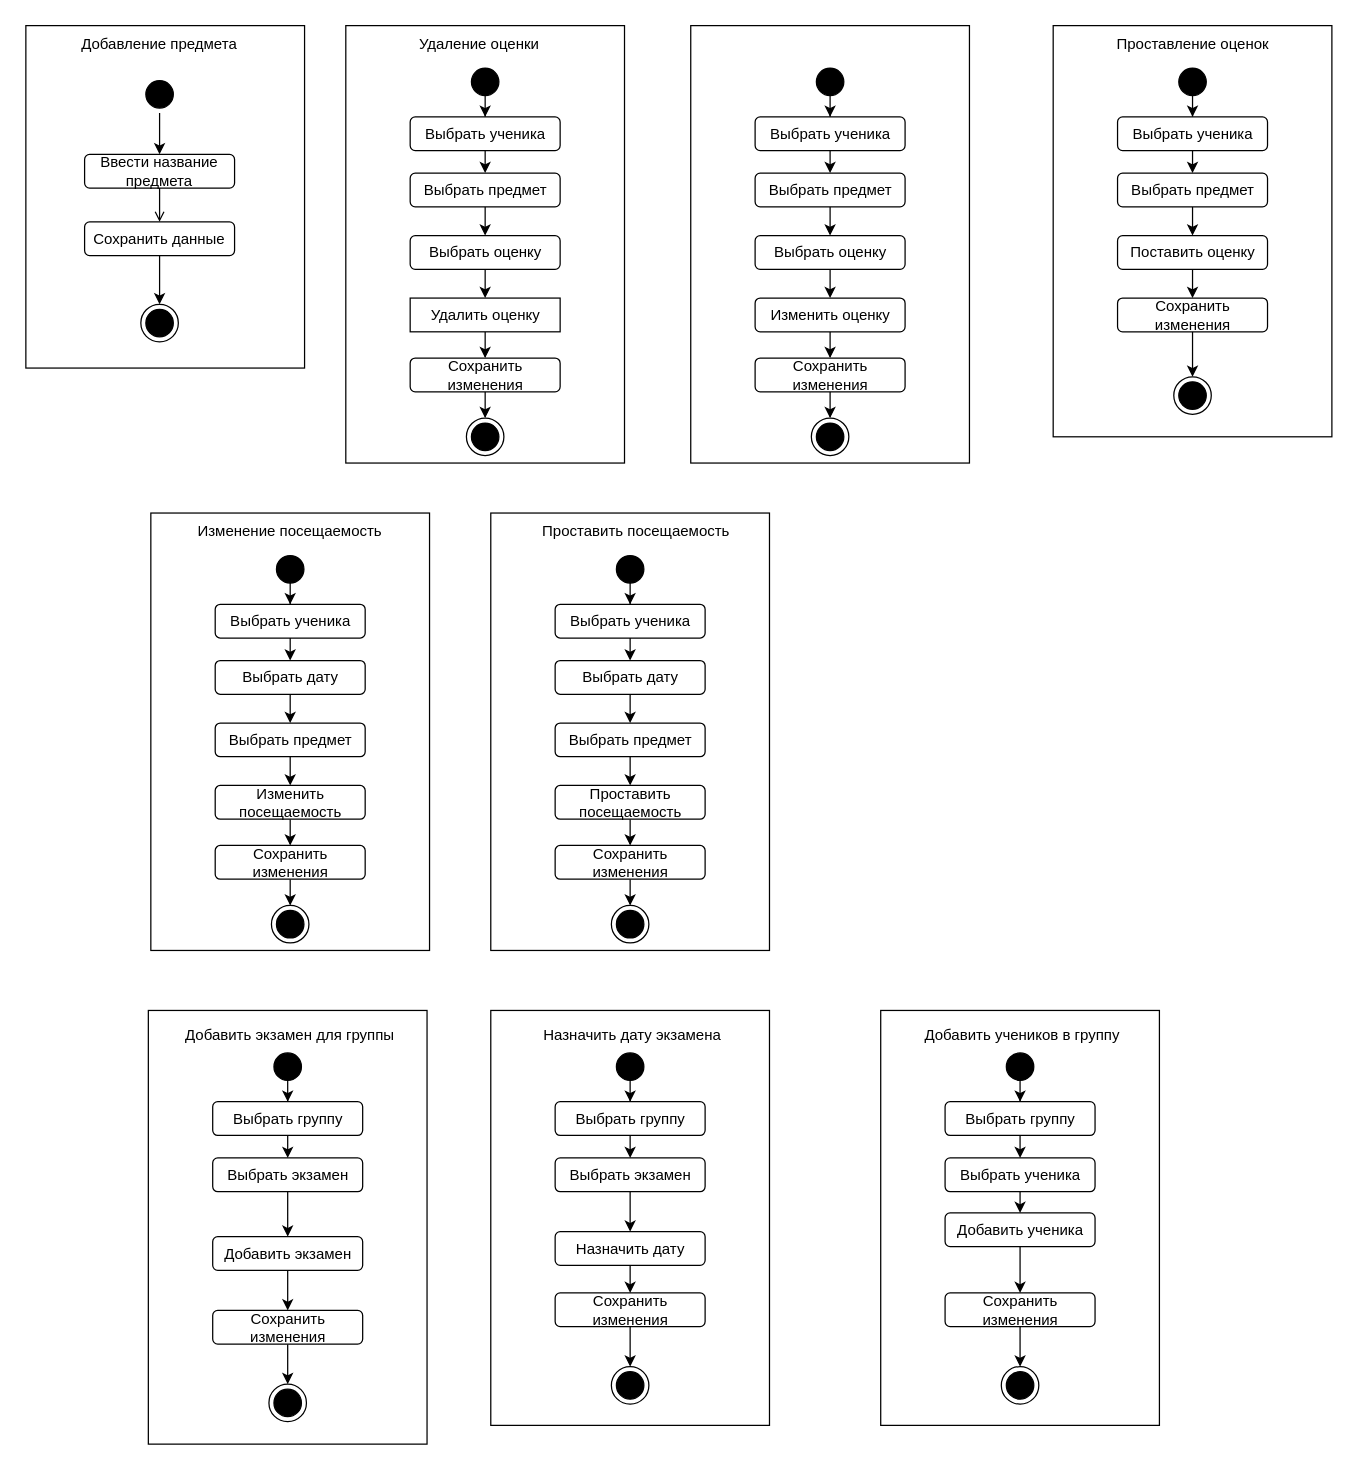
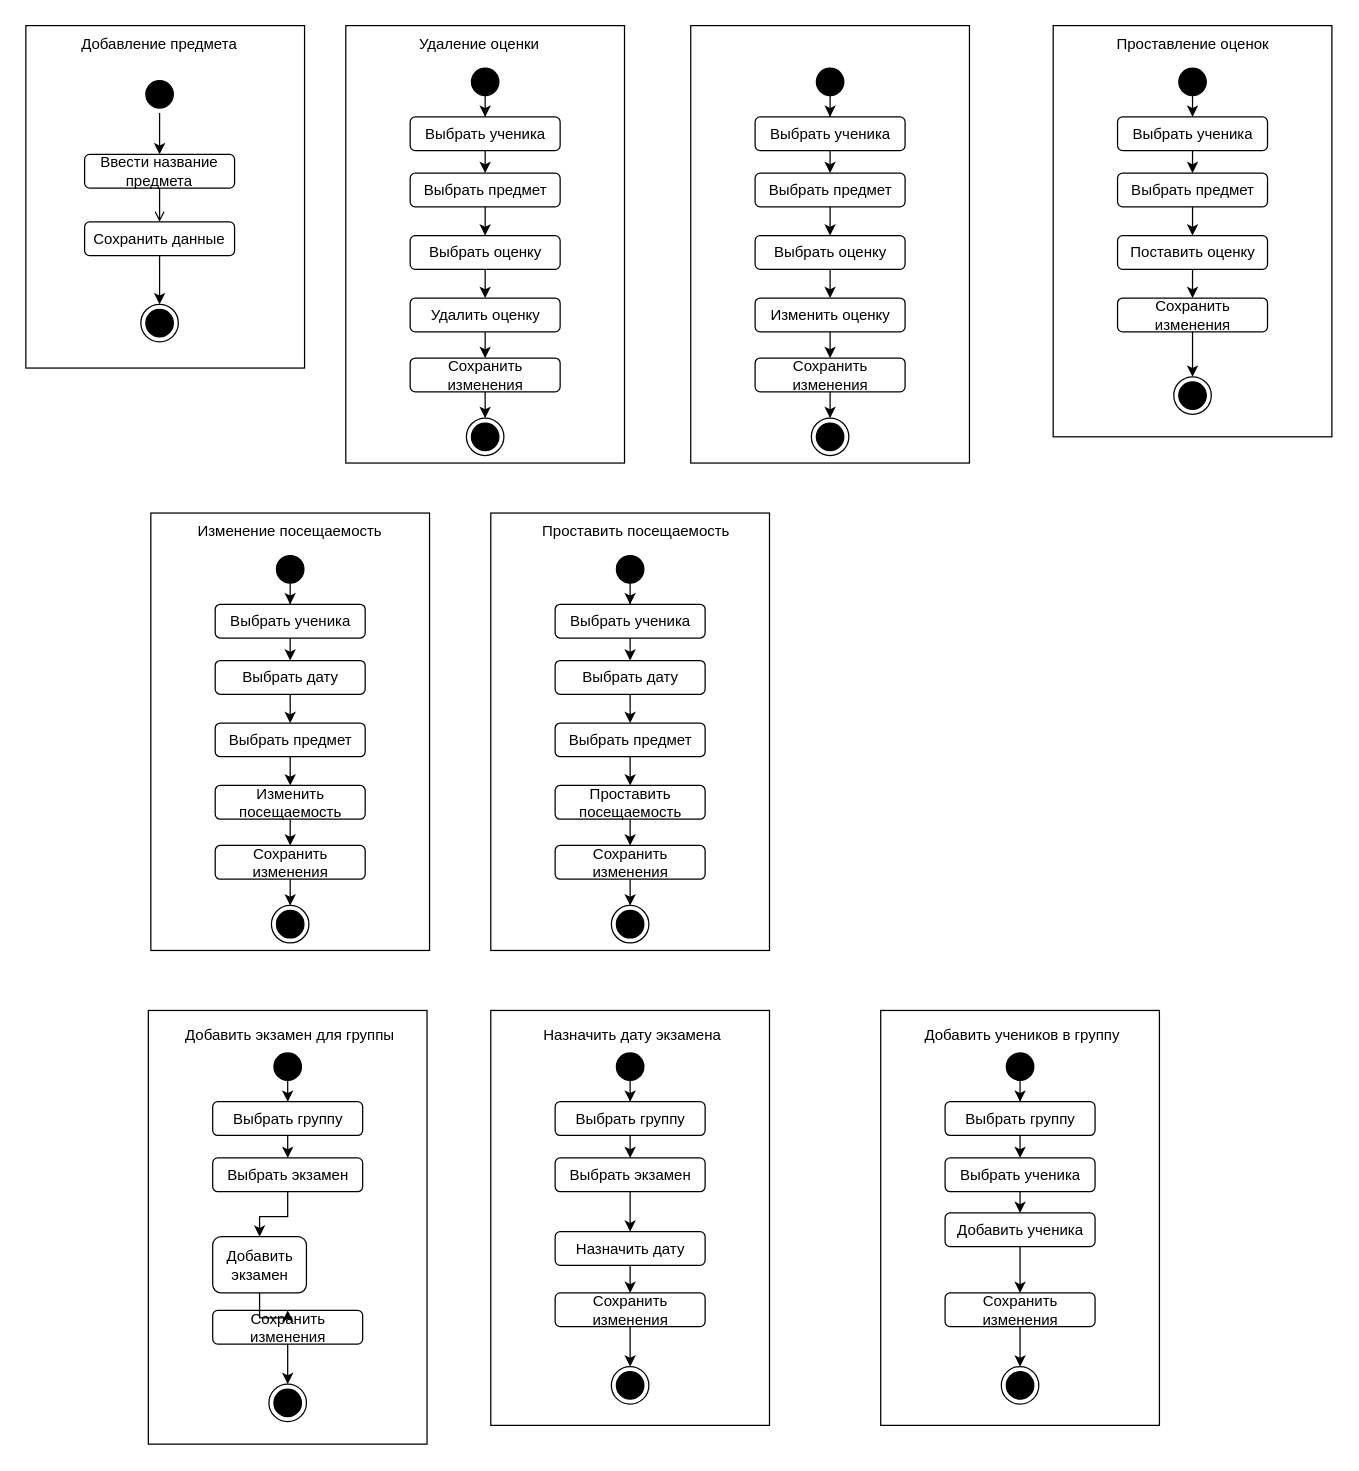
node "Удалить оценку": shape rectangle -> rounded rectangle
node "Добавить экзамен": size 150x34 -> 94x56
